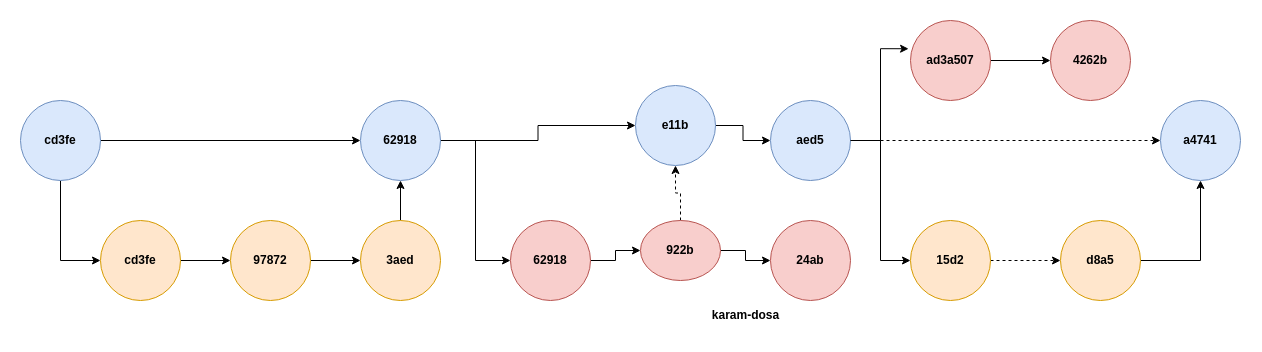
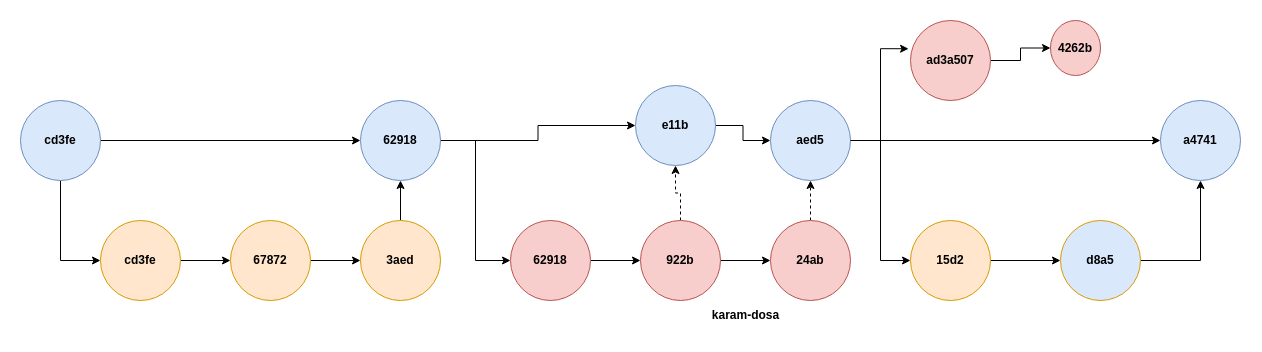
node "4262b": size 80x80 -> 50x55
edge "aed5" -> "a4741": style dashed -> solid
edge "24ab" -> "aed5": added
node "922b": size 80x60 -> 80x80
node "97872": label "97872" -> "67872"
edge "15d2" -> "d8a5": style dashed -> solid
node "d8a5": fillcolor #ffe6cc -> #dae8fc
